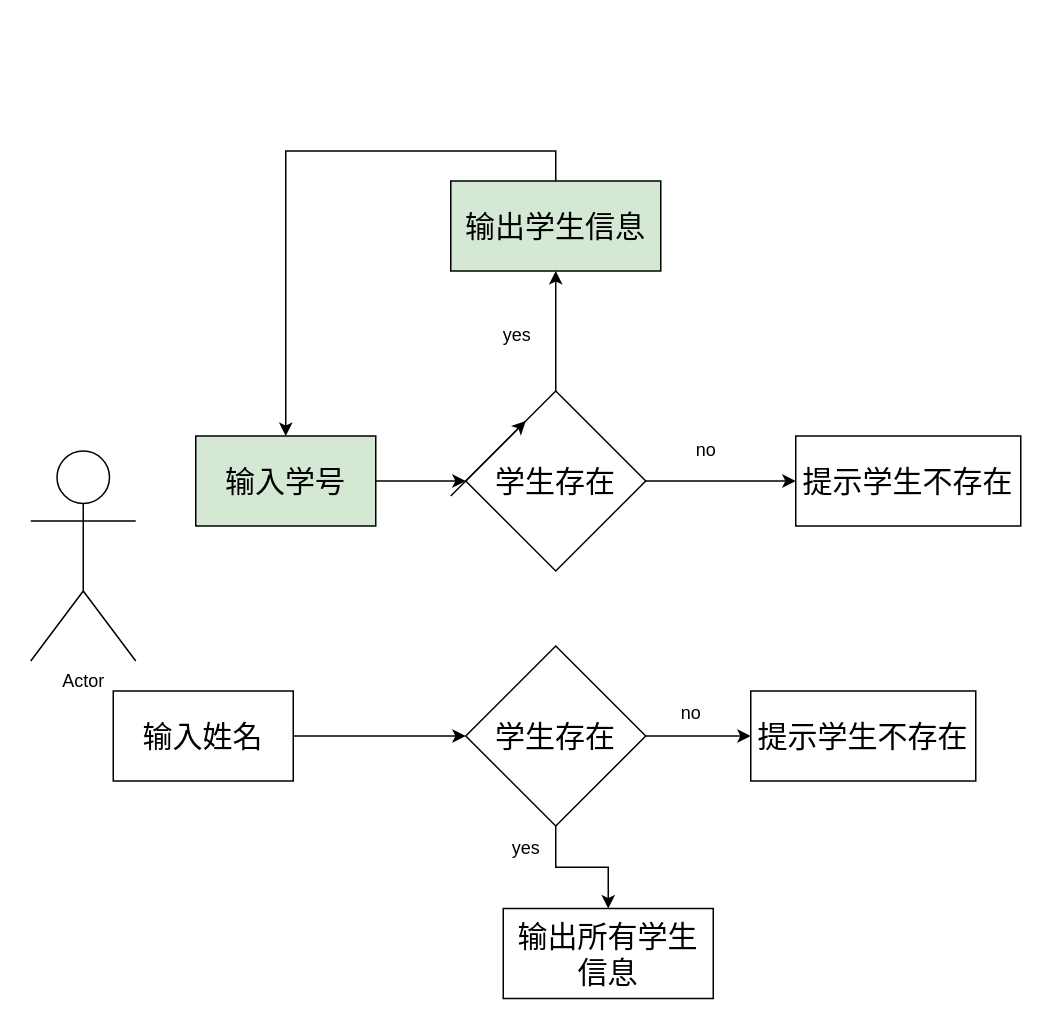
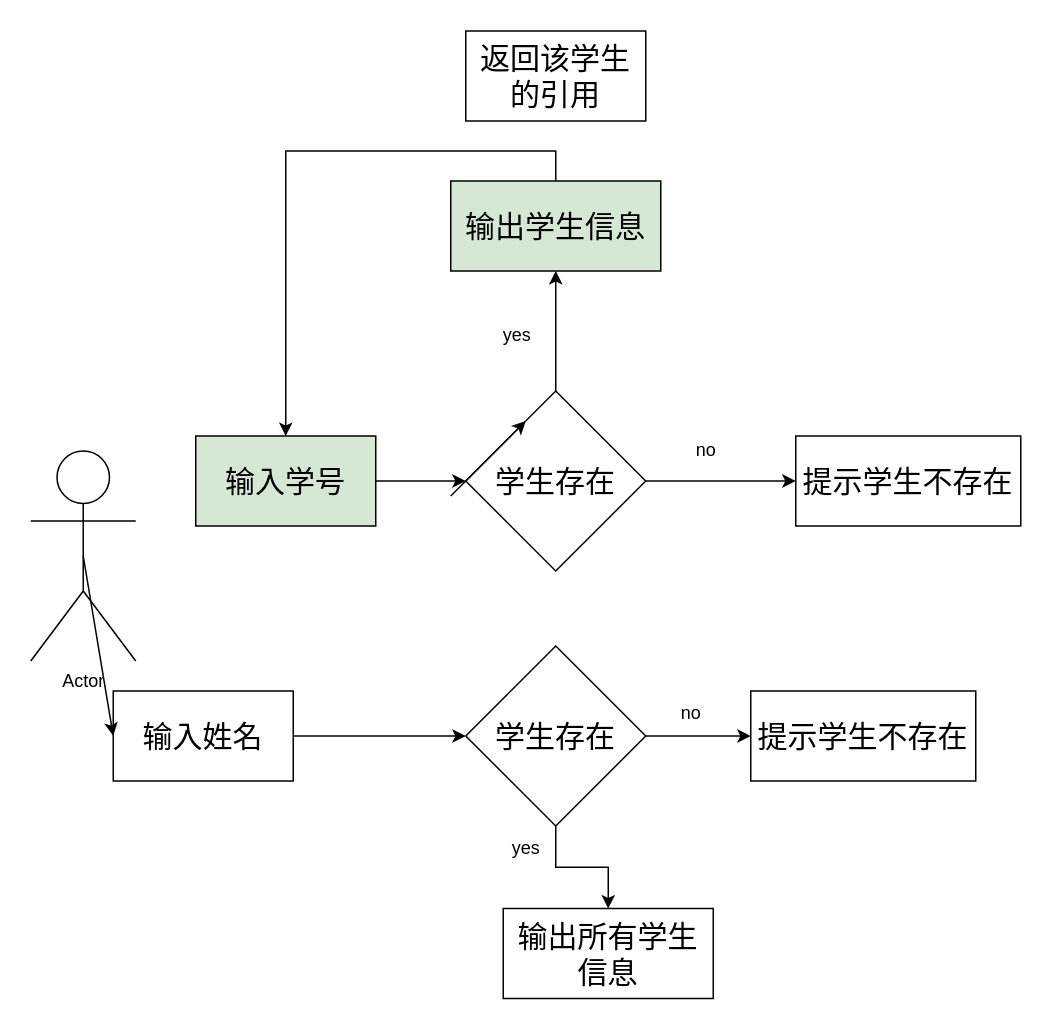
node "返回该学生的引用": added
edge "Actor" -> "输入姓名": added
